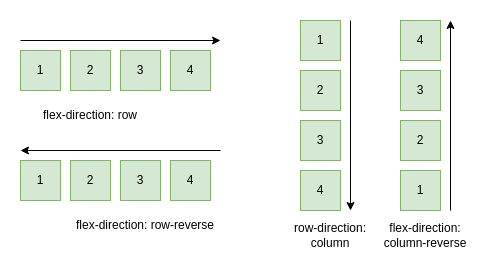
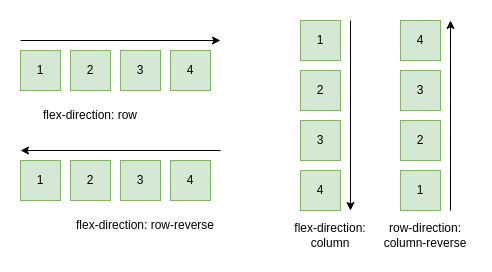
node "row-direction: column": label "row-direction: column" -> "flex-direction: column"
node "flex-direction: column-reverse": label "flex-direction: column-reverse" -> "row-direction: column-reverse"
